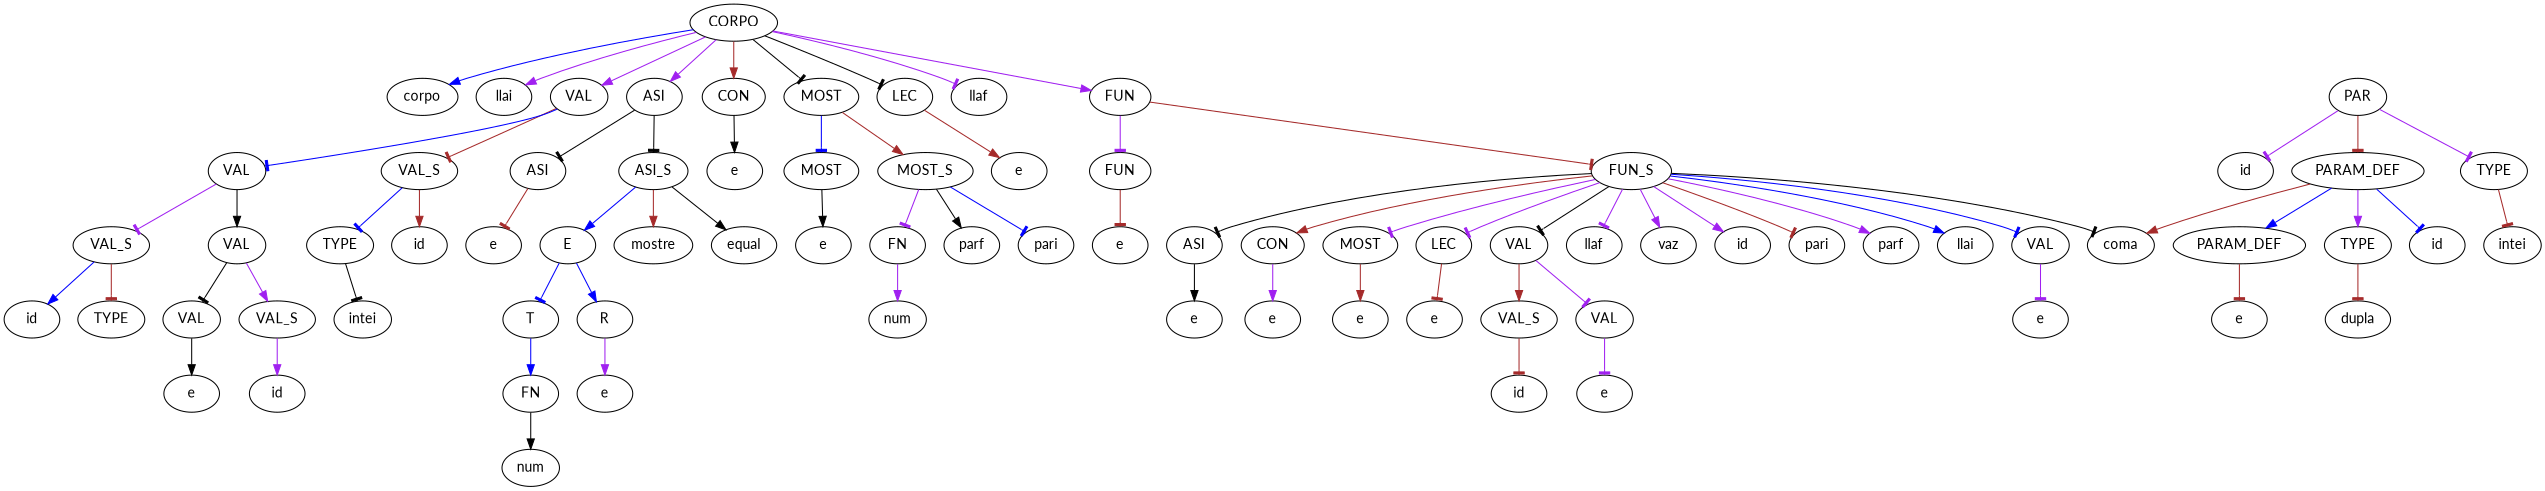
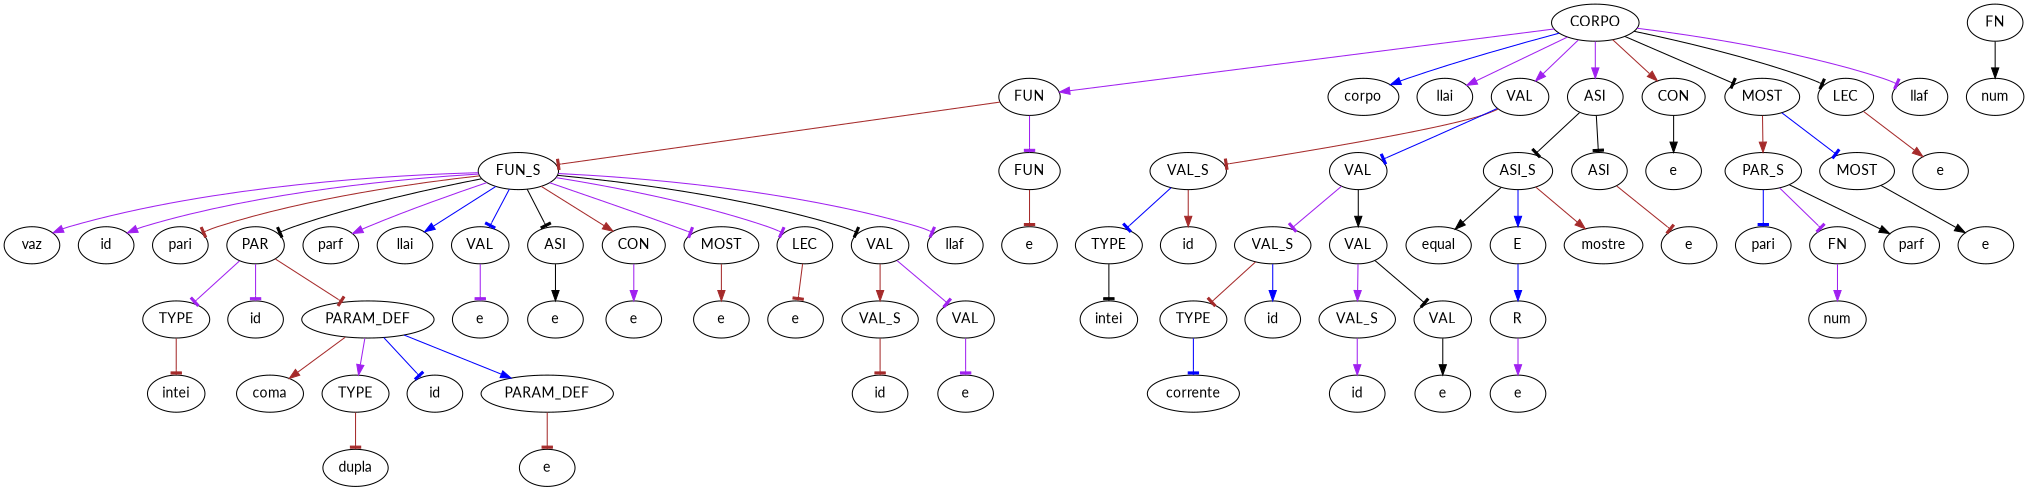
node "MOST_S": label "MOST_S" -> "PAR_S"
edge "FUN_S" -> "coma": now "FUN_S" -> "PAR"
node "T": removed
node "corrente": added
